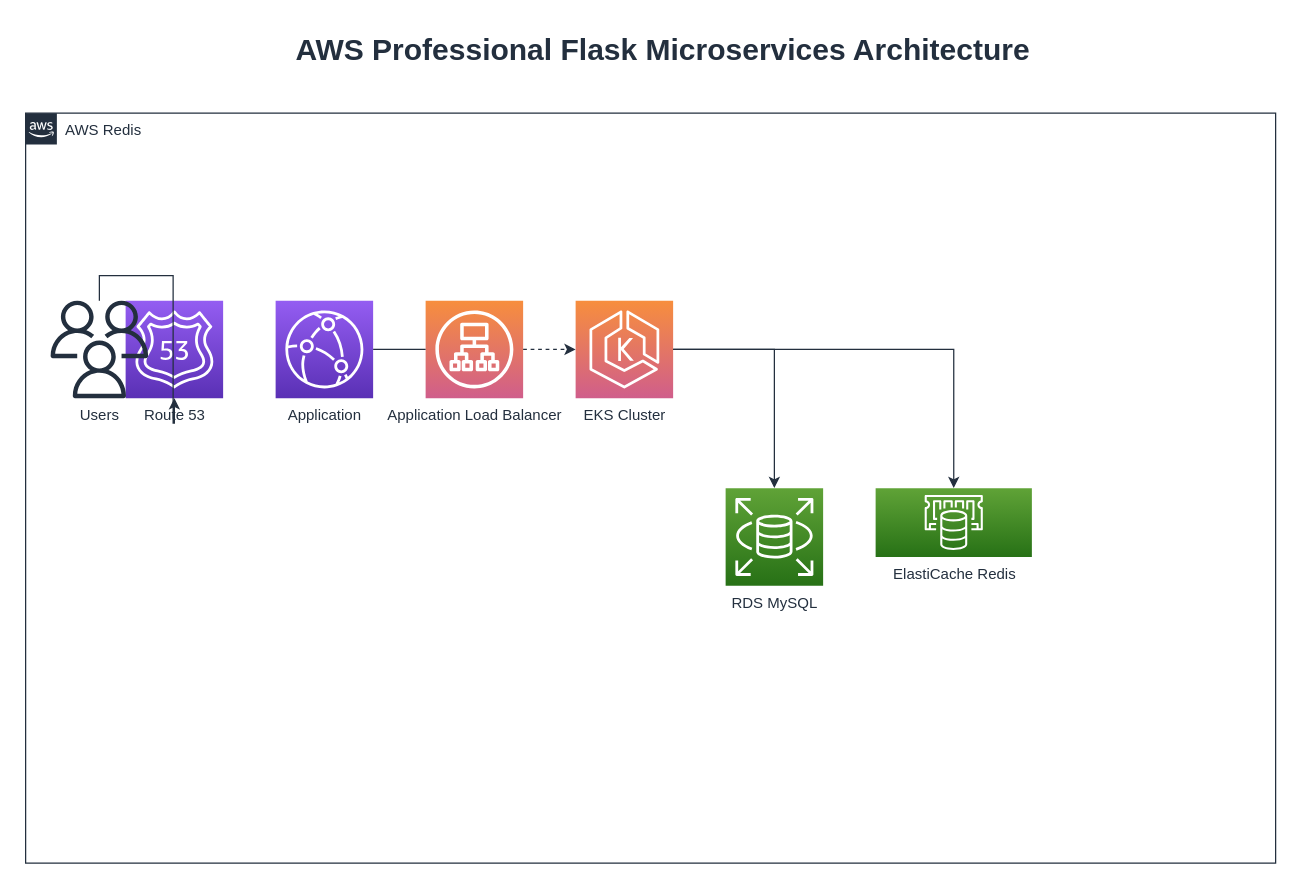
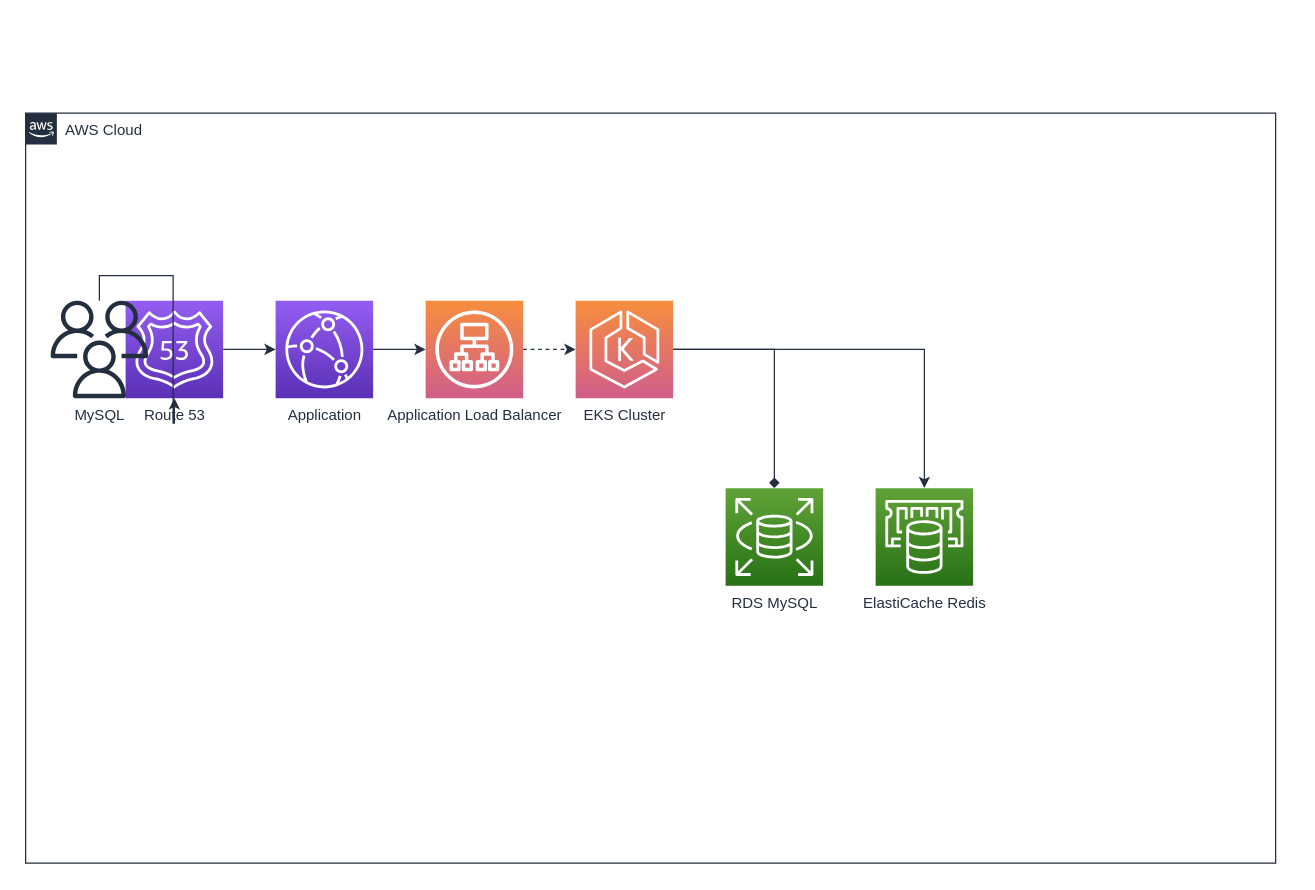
node "AWS Professional Flask Microservices Architecture": removed
node "AWS Redis": label "AWS Redis" -> "AWS Cloud"
edge "Route 53" -> "Application": added
edge "Application" -- "Application Load Balancer": arrowhead none -> classic
node "Users": label "Users" -> "MySQL"
edge "EKS Cluster" -> "RDS MySQL": arrowhead classic -> diamond
node "ElastiCache Redis": size 156x69 -> 98x98
